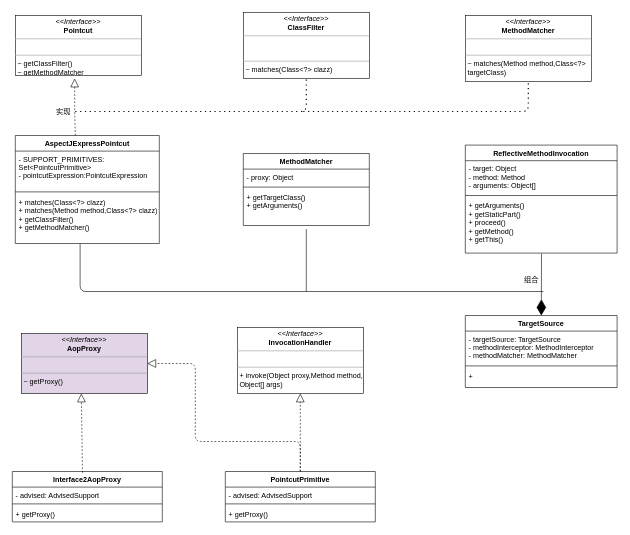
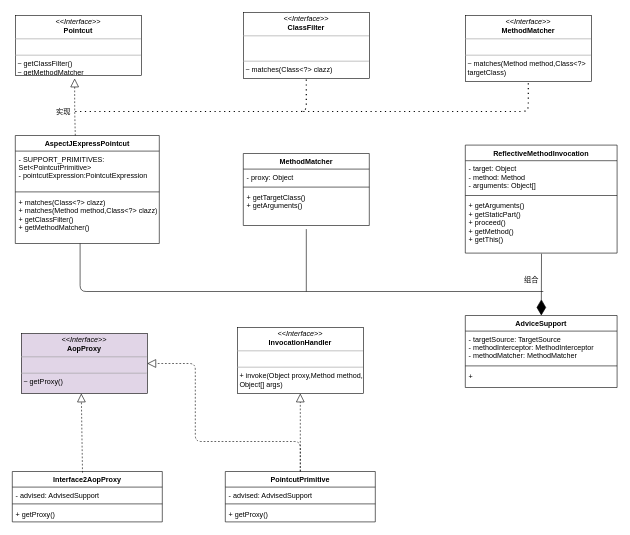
node "TargetSource": label "TargetSource" -> "AdviceSupport"
